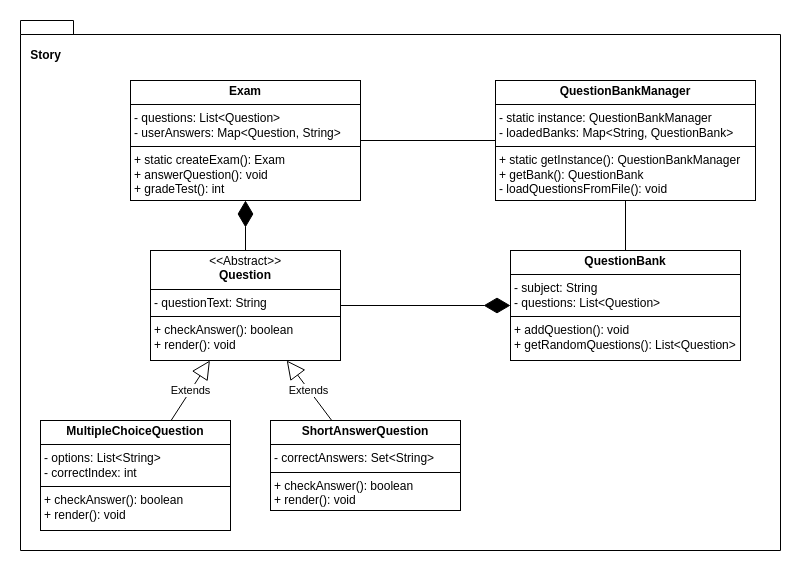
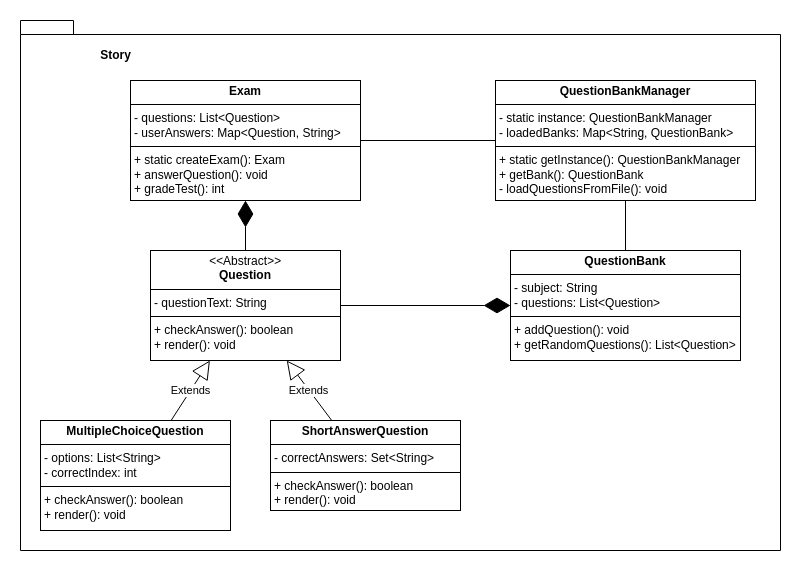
node "Story": moved (46, 56) -> (116, 56)
